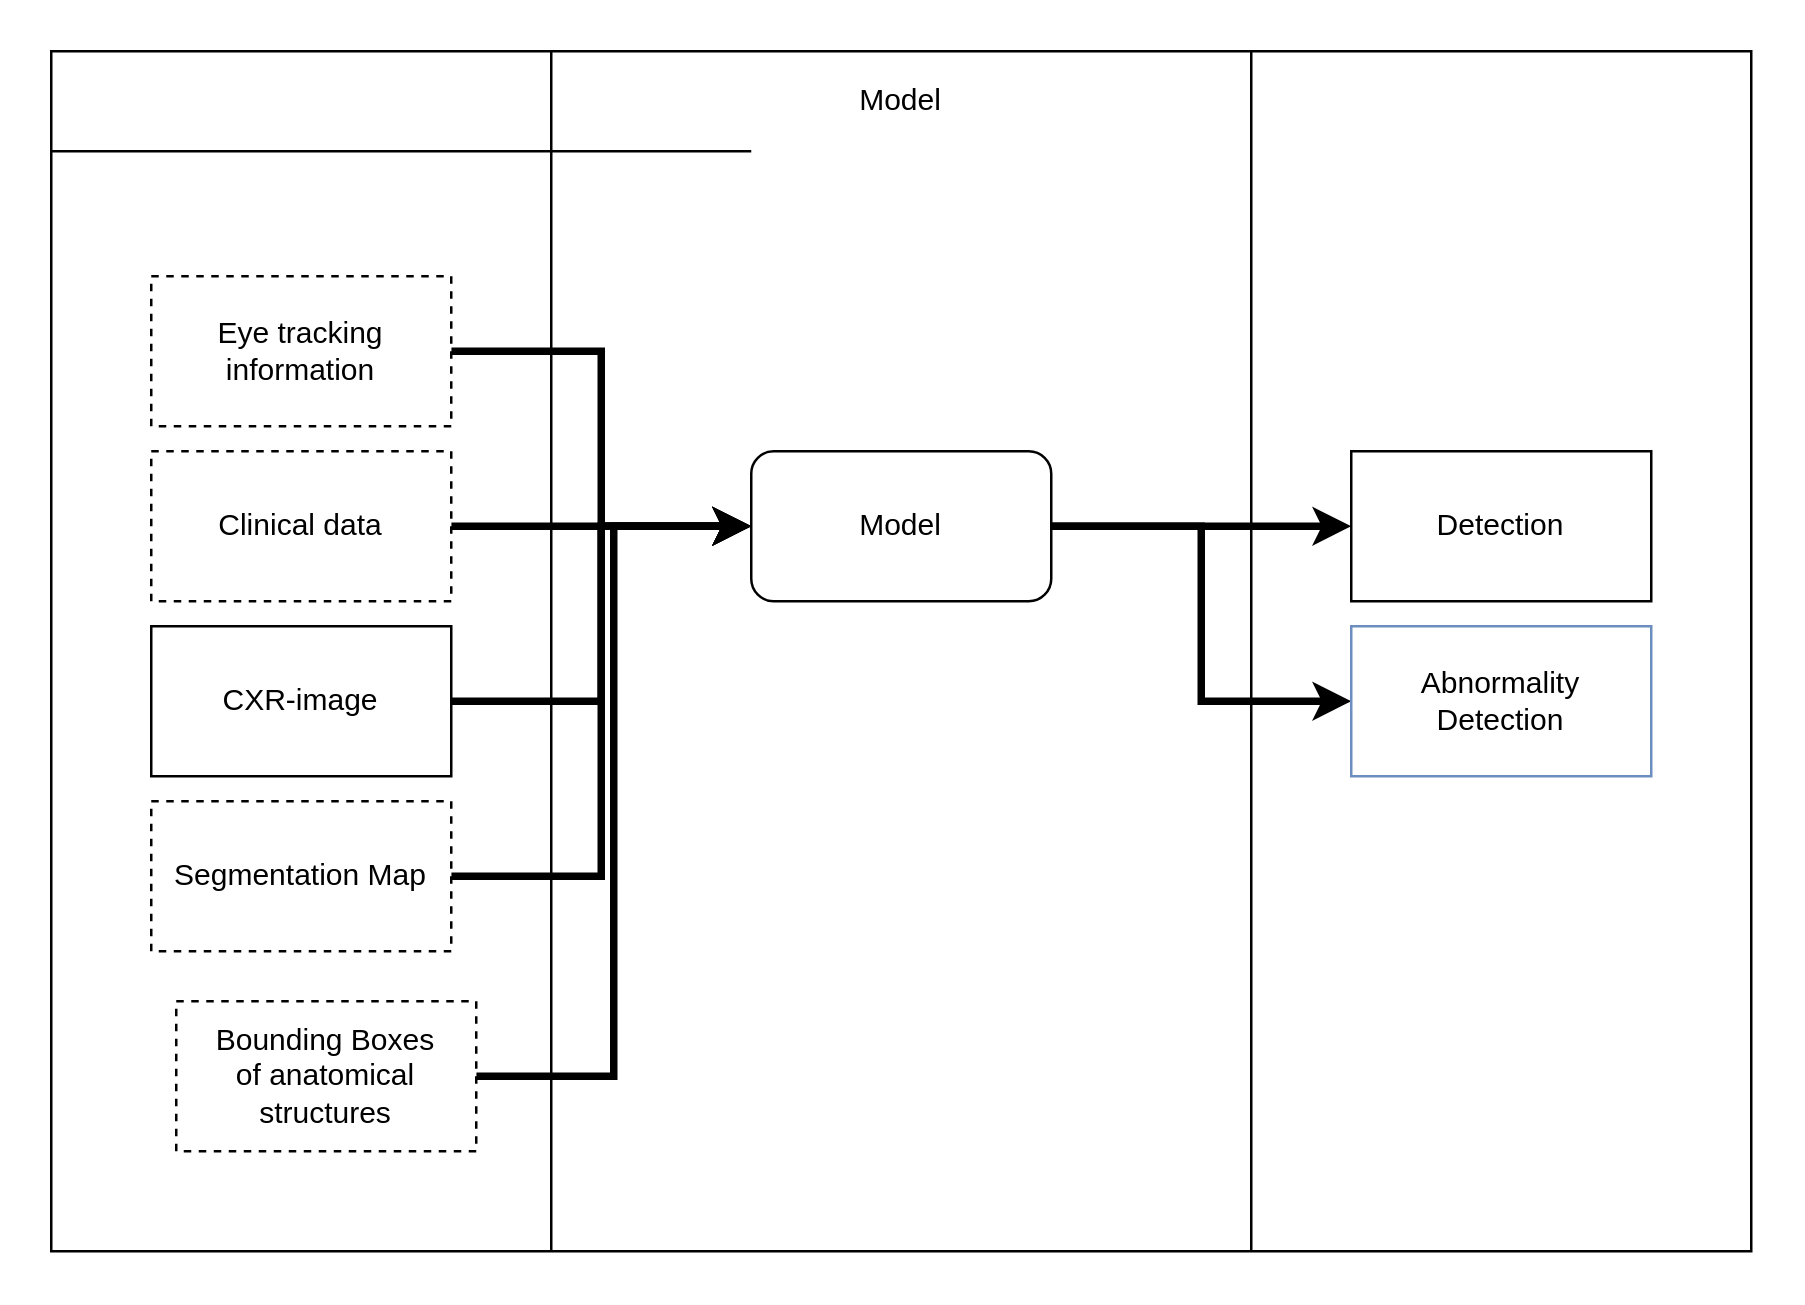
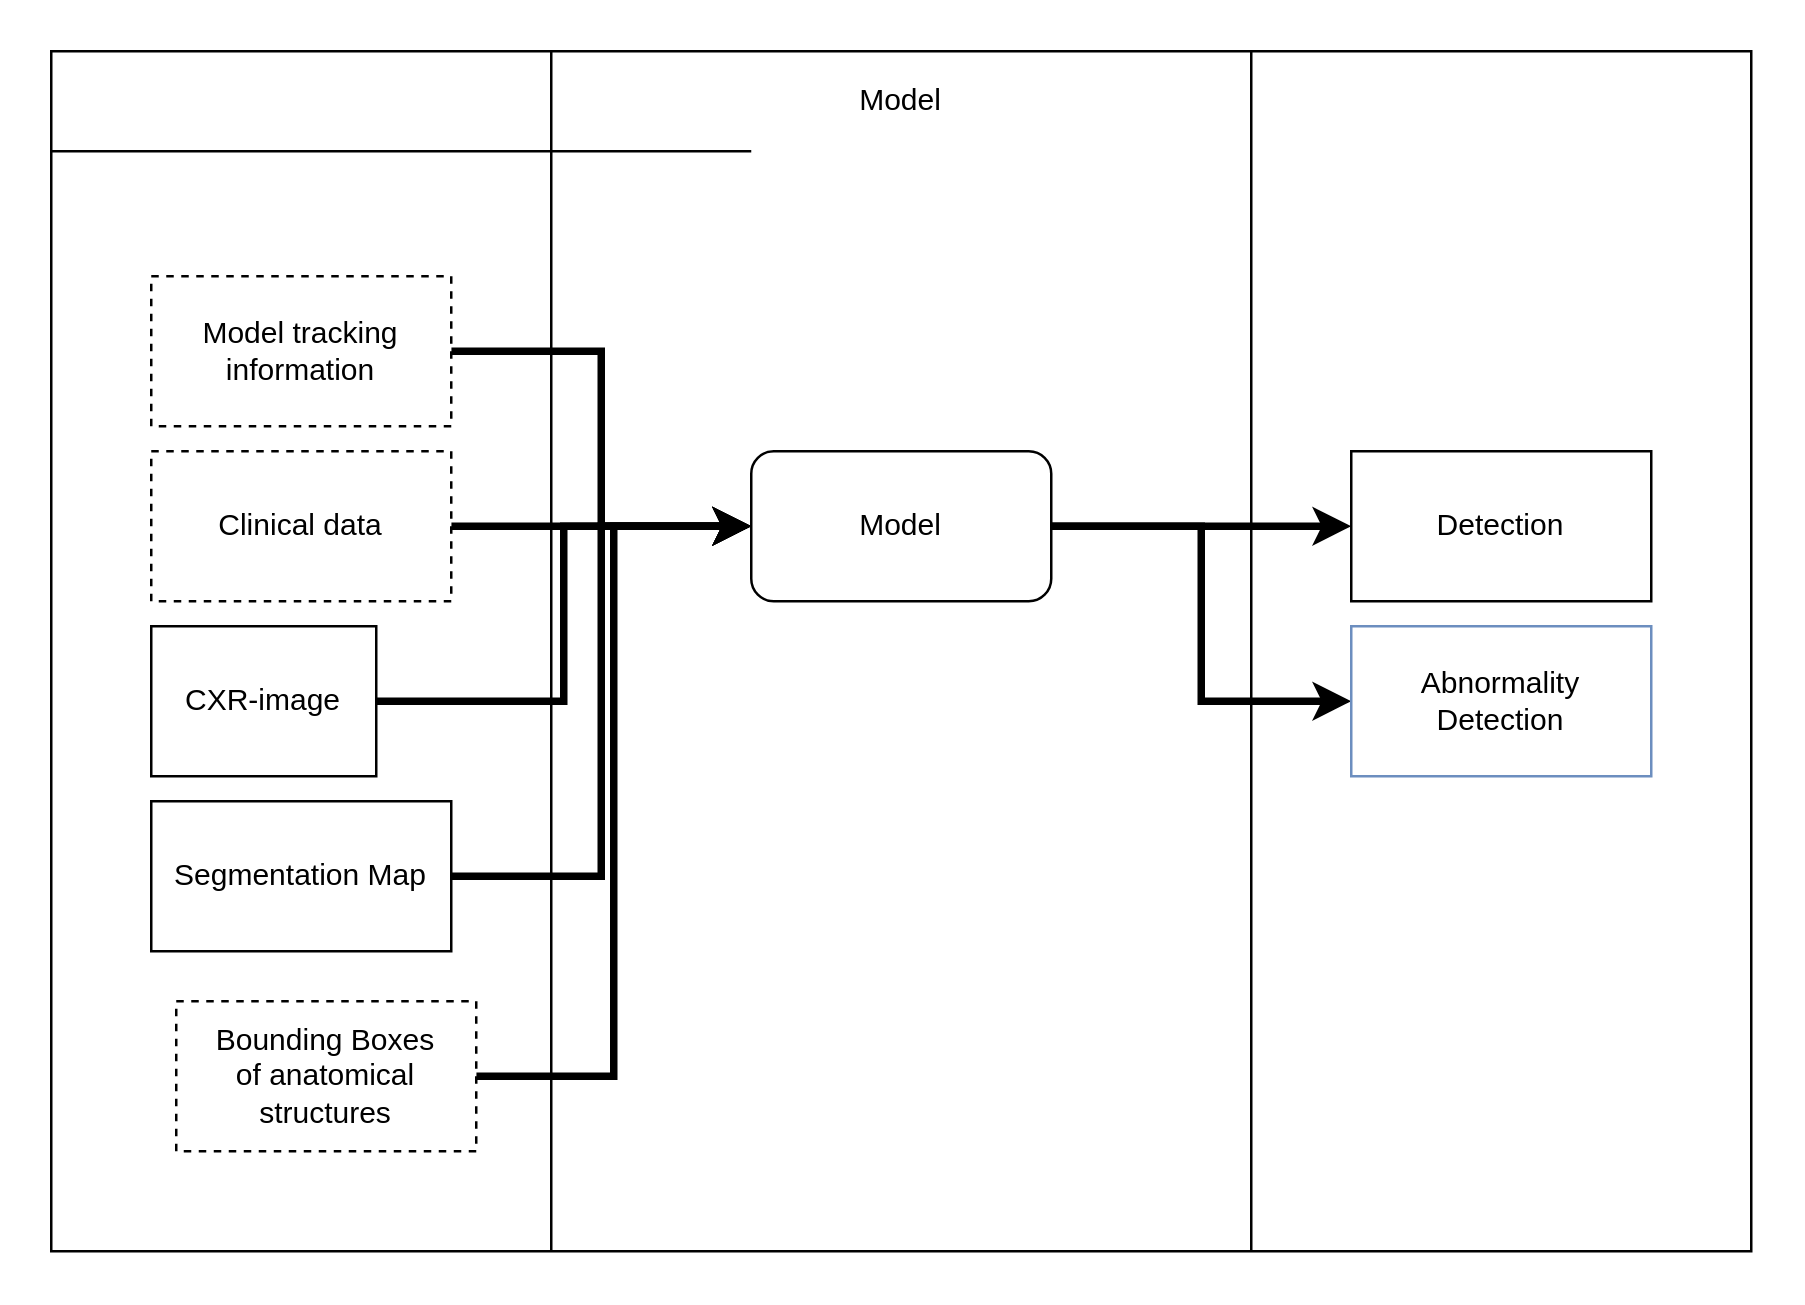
node "Eye tracking information": label "Eye tracking information" -> "Model tracking information"
node "CXR-image": size 300x150 -> 225x150
node "Segmentation Map": style dashed -> solid
